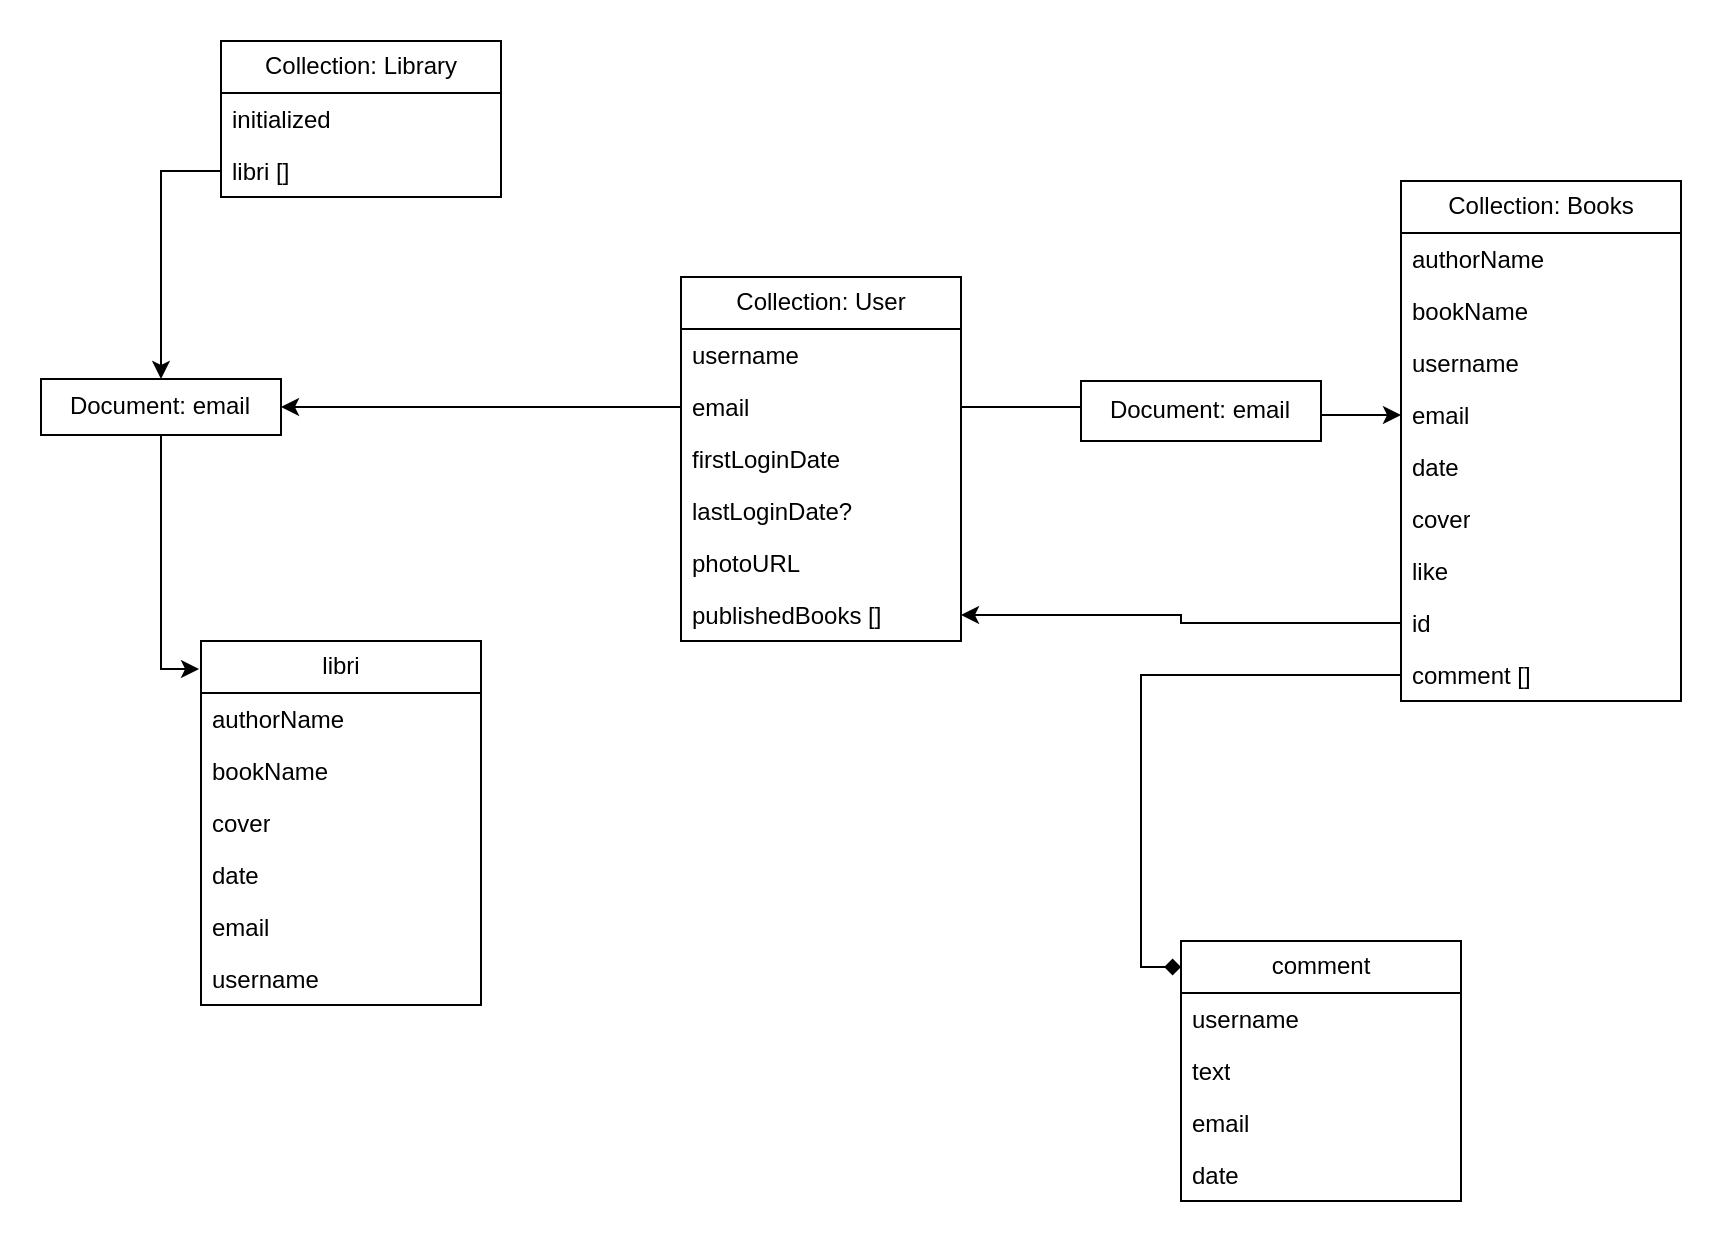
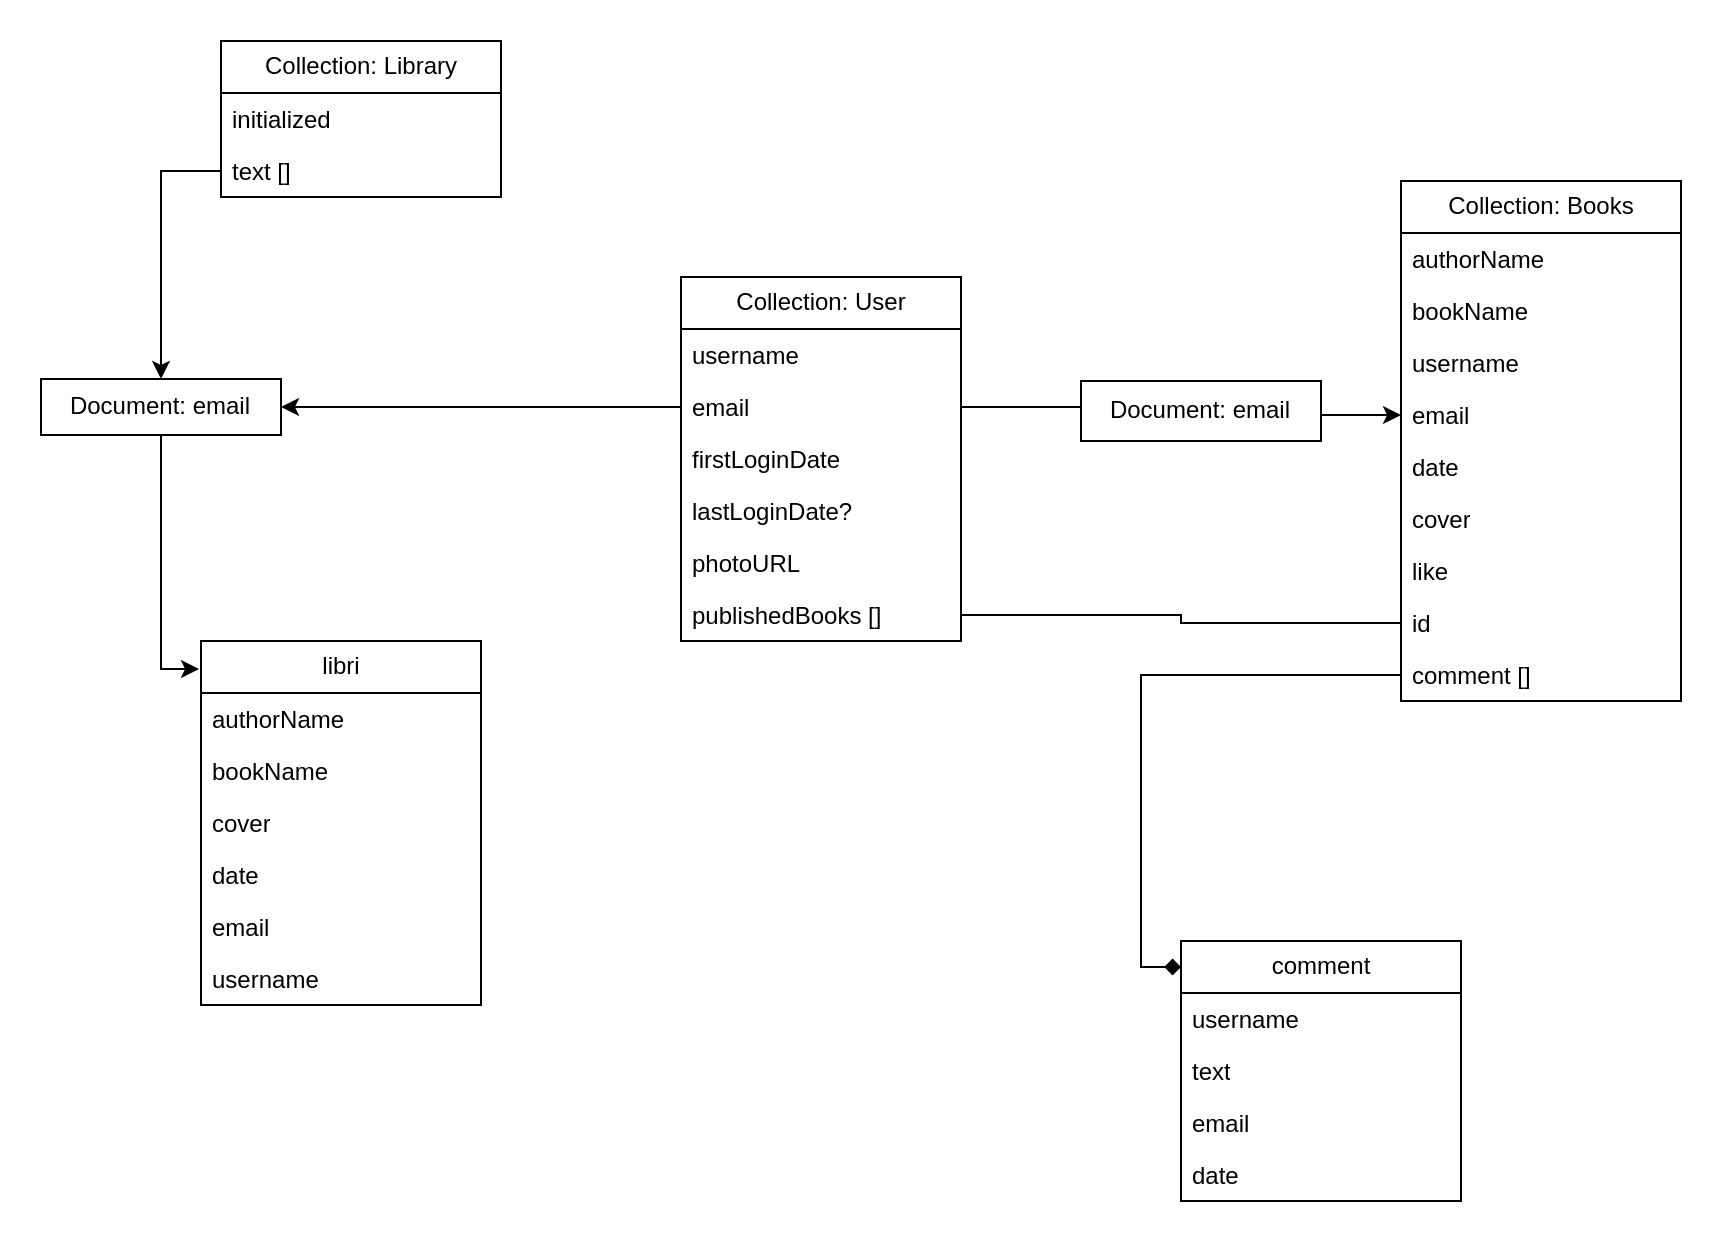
node "libri []": label "libri []" -> "text []"
edge "id" -> "publishedBooks []": arrowhead classic -> none
